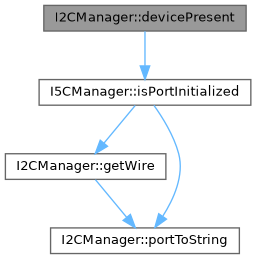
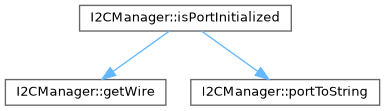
node "I2CManager::devicePresent": removed
node "I5CManager::isPortInitialized": label "I5CManager::isPortInitialized" -> "I2CManager::isPortInitialized"
edge "I2CManager::getWire" -> "I2CManager::portToString": removed
